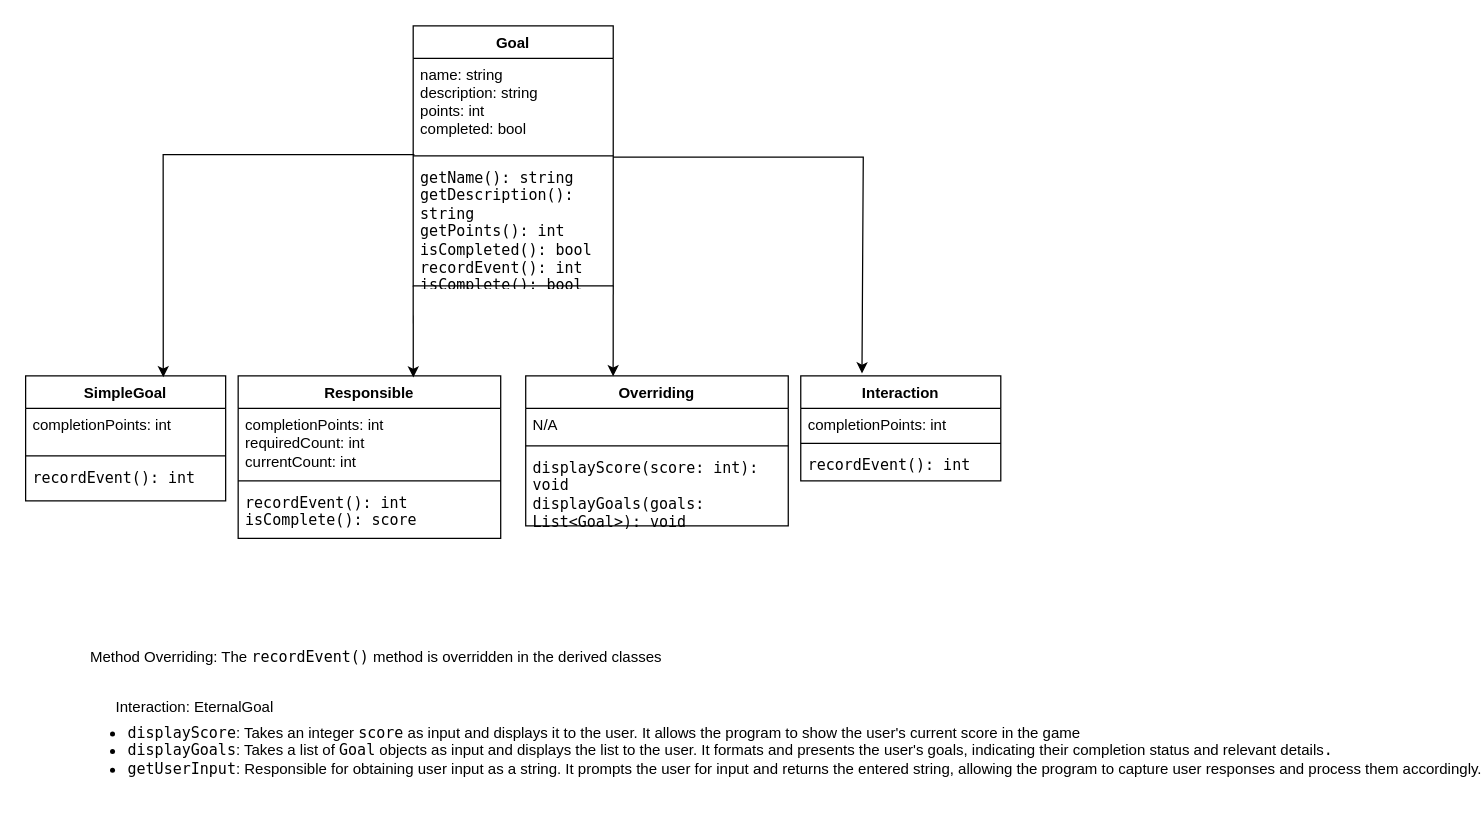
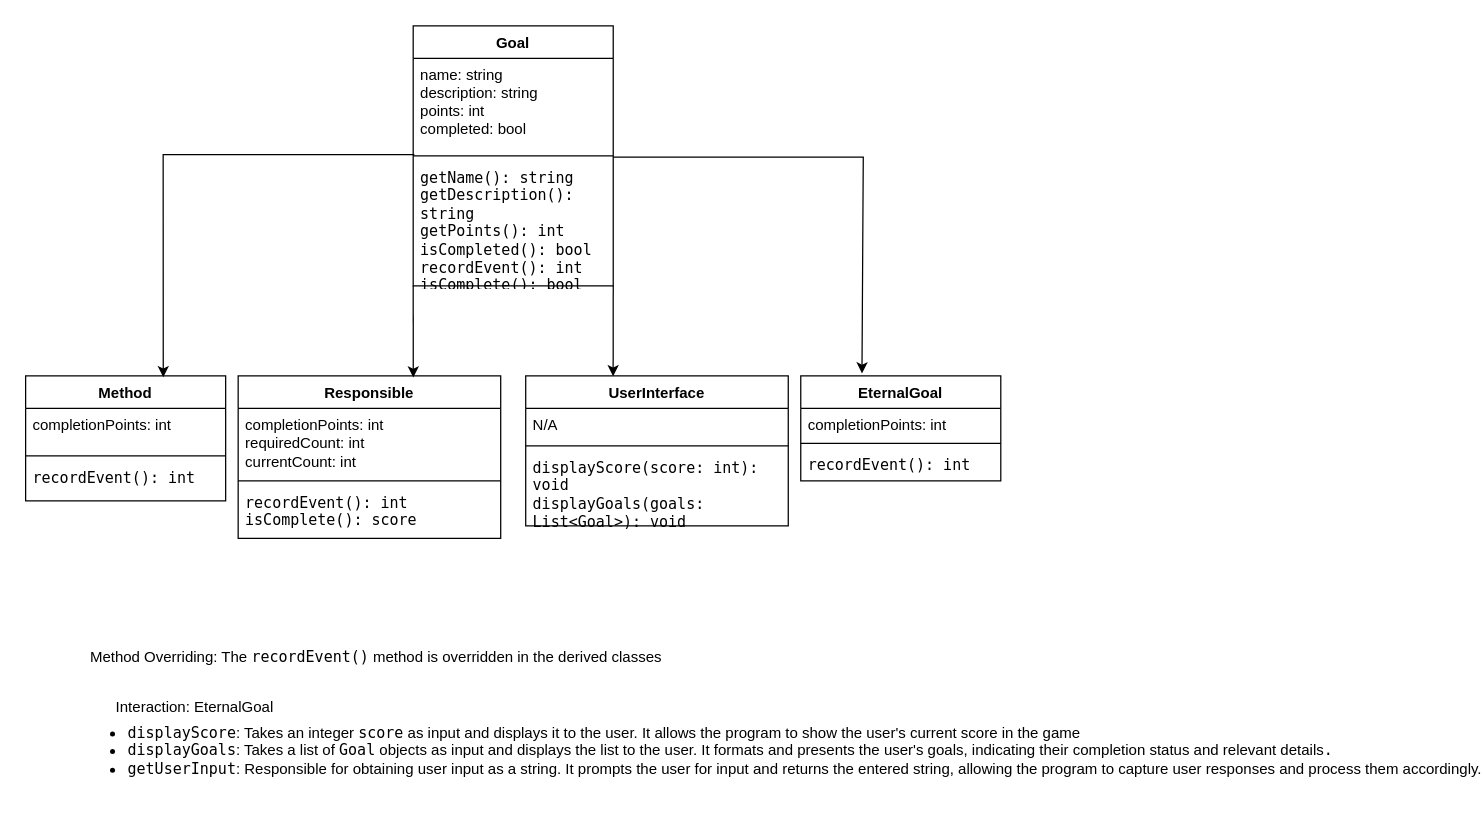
node "SimpleGoal": label "SimpleGoal" -> "Method"
node "Overriding": label "Overriding" -> "UserInterface"
node "Interaction": label "Interaction" -> "EternalGoal"
